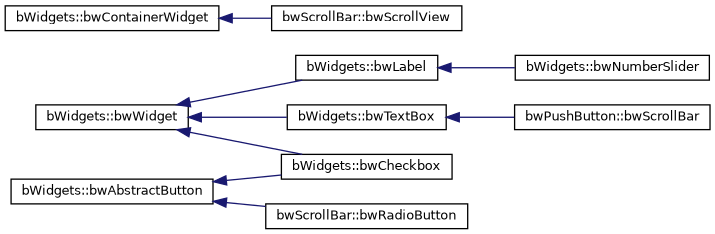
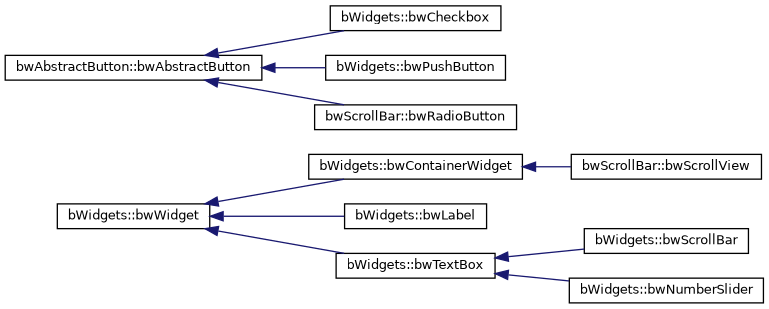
node "bWidgets::bwPushButton": added
edge "bWidgets::bwNumberSlider" -> "bWidgets::bwLabel": now "bWidgets::bwNumberSlider" -> "bWidgets::bwTextBox"
node "bwPushButton::bwScrollBar": label "bwPushButton::bwScrollBar" -> "bWidgets::bwScrollBar"
edge "bWidgets::bwCheckbox" -> "bWidgets::bwWidget": now "bWidgets::bwContainerWidget" -> "bWidgets::bwWidget"
node "bWidgets::bwAbstractButton": label "bWidgets::bwAbstractButton" -> "bwAbstractButton::bwAbstractButton"
